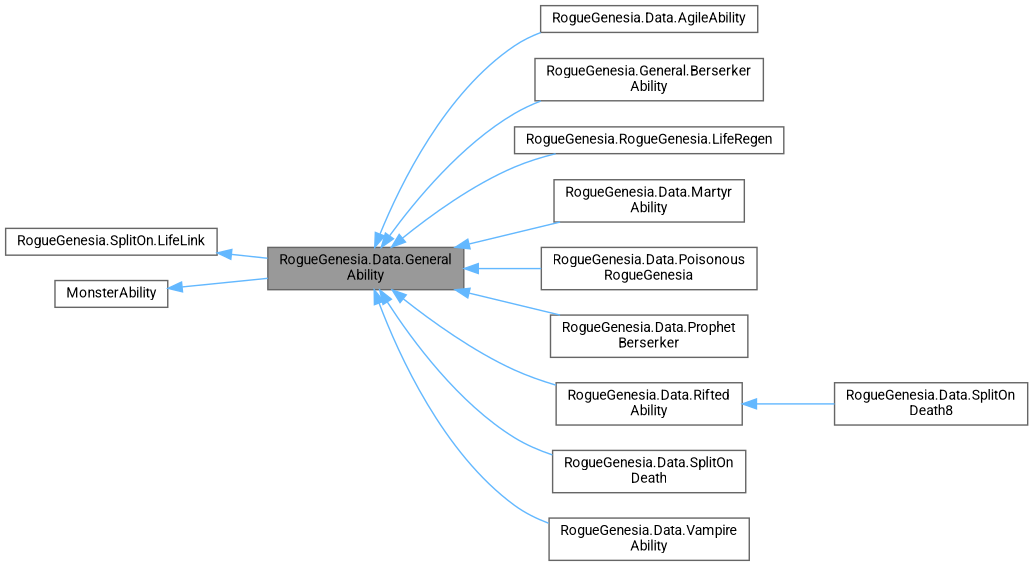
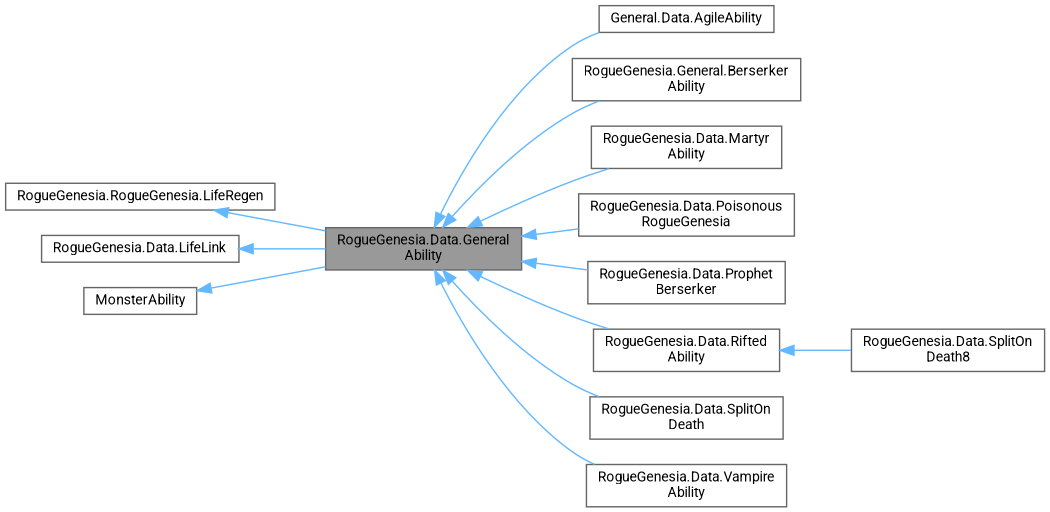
node "RogueGenesia.Data.AgileAbility": label "RogueGenesia.Data.AgileAbility" -> "General.Data.AgileAbility"
edge "RogueGenesia.RogueGenesia.LifeRegen" -> "RogueGenesia.Data.General Ability": reversed
node "RogueGenesia.SplitOn.LifeLink": label "RogueGenesia.SplitOn.LifeLink" -> "RogueGenesia.Data.LifeLink"
